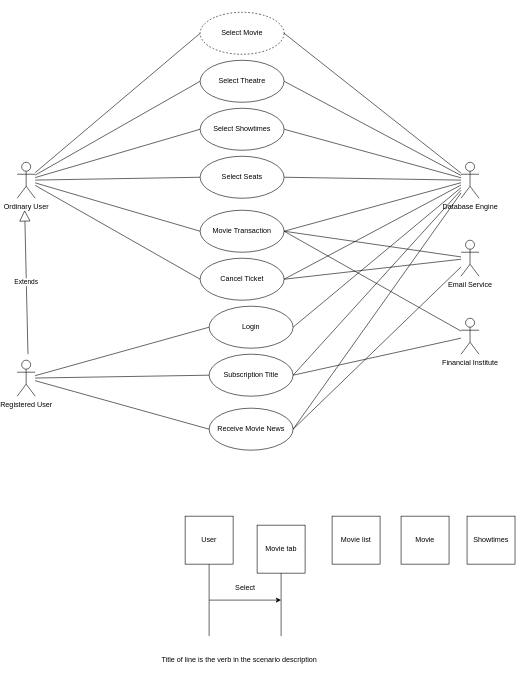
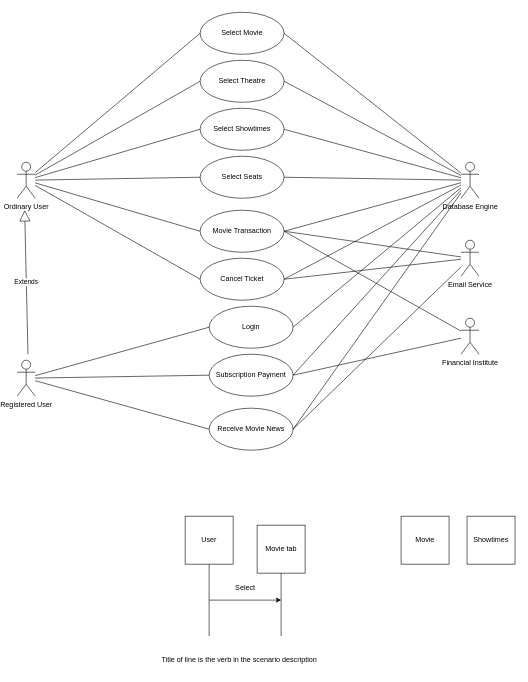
node "Select Movie": style dashed -> solid
node "Subscription Title": label "Subscription Title" -> "Subscription Payment"
node "Movie list": removed
